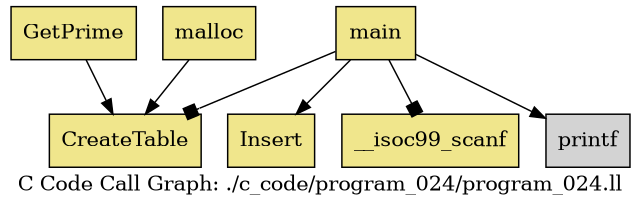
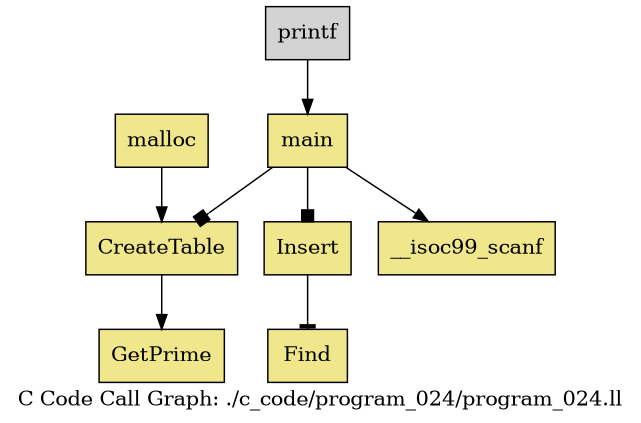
edge "GetPrime" -> "CreateTable": reversed
edge "main" -> "__isoc99_scanf": arrowhead box -> normal
edge "main" -> "Insert": arrowhead normal -> box
edge "main" -> "printf": reversed
node "Find": added
